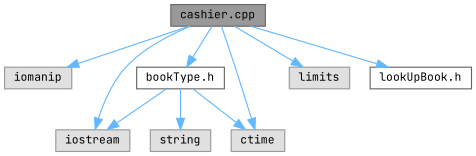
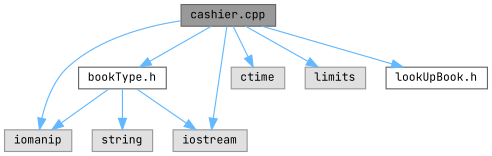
edge "bookType.h" -> "ctime": now "bookType.h" -> "iomanip"
